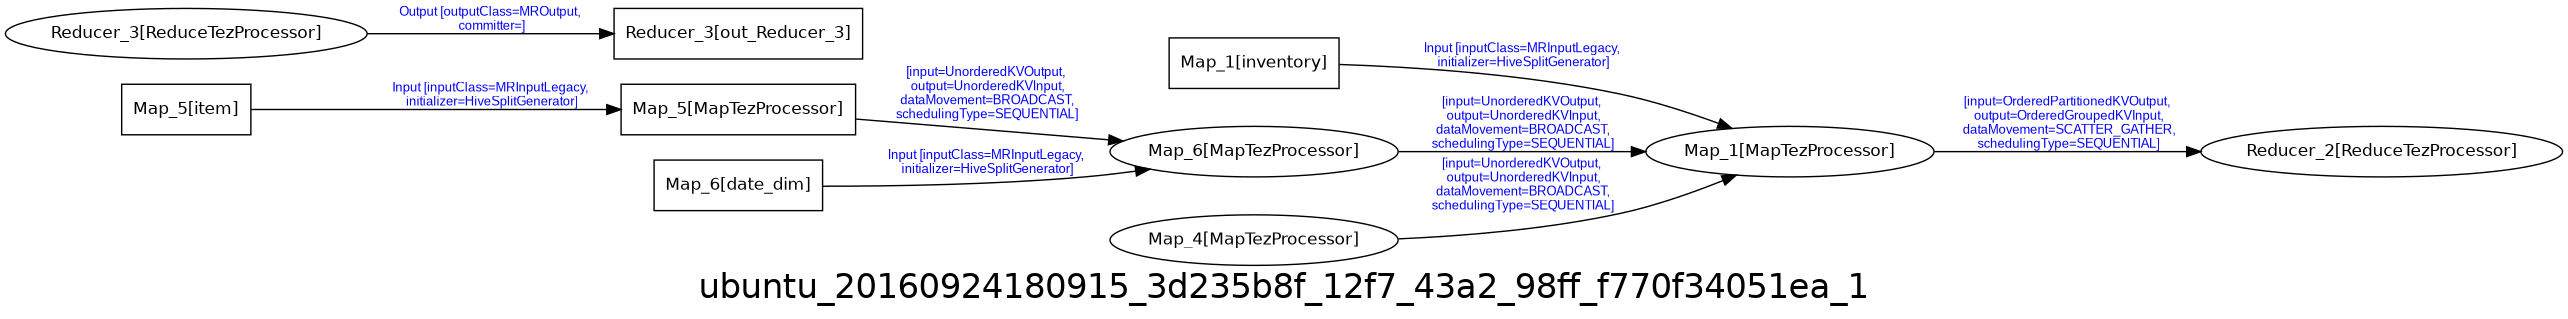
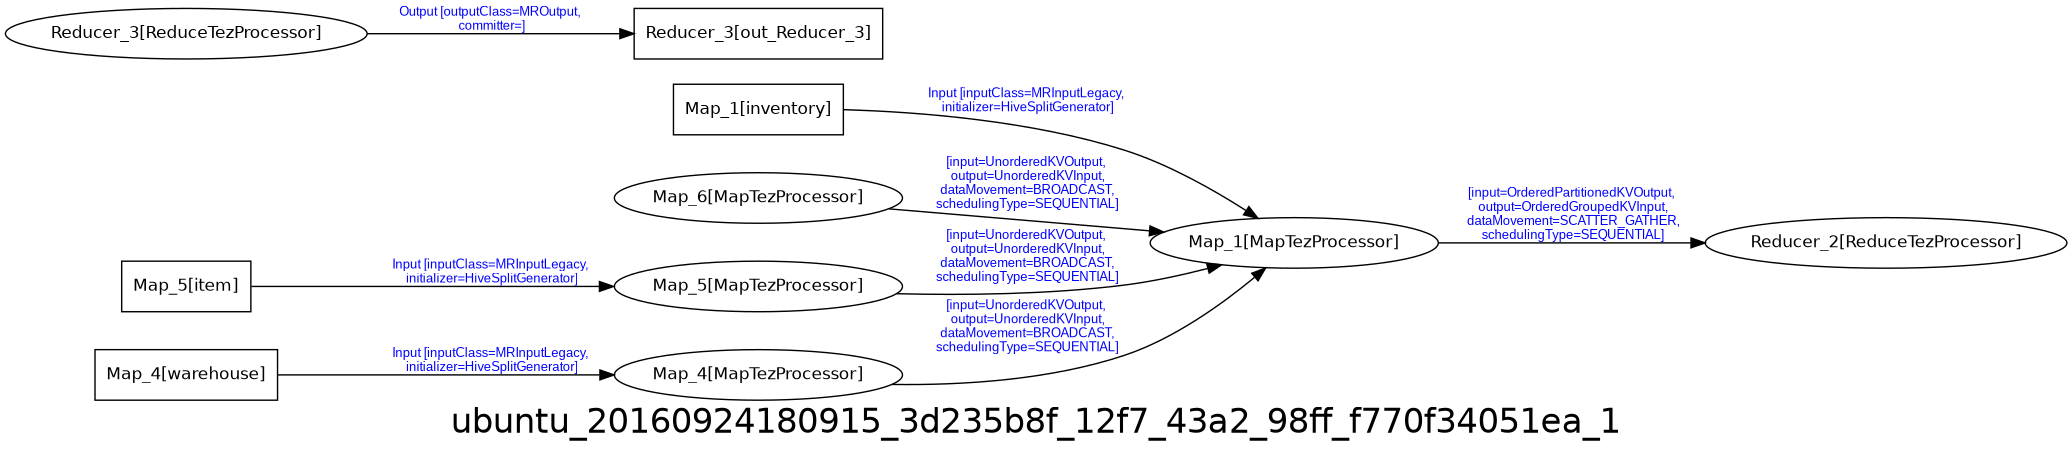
node "Map_5[MapTezProcessor]": shape box -> ellipse
edge "Map_5[MapTezProcessor]" -> "Map_6[MapTezProcessor]": now "Map_5[MapTezProcessor]" -> "Map_1[MapTezProcessor]"
node "Map_6[date_dim]": removed
node "Map_4[warehouse]": added
